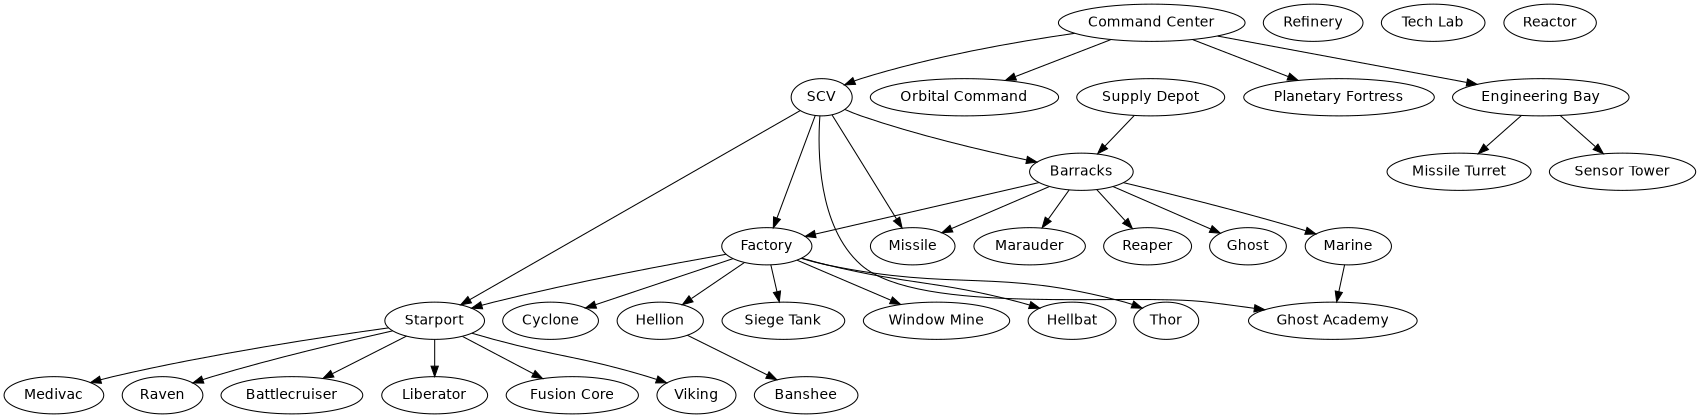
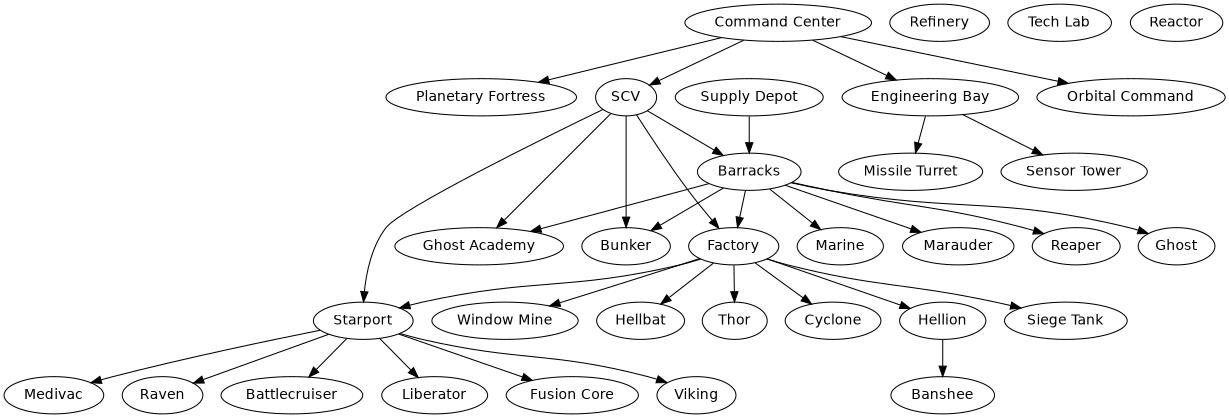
node "Missile": label "Missile" -> "Bunker"
edge "Marine" -> "Ghost Academy": now "Barracks" -> "Ghost Academy"
